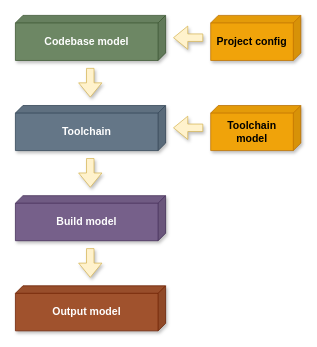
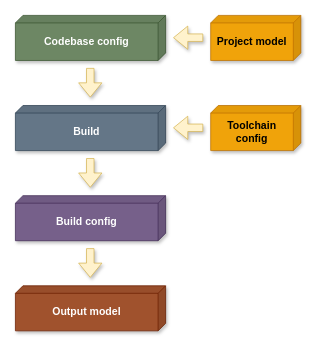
node "Codebase model": label "Codebase model" -> "Codebase config"
node "Project config": label "Project config" -> "Project model"
node "Toolchain": label "Toolchain" -> "Build"
node "Toolchain model": label "Toolchain model" -> "Toolchain config"
node "Build model": label "Build model" -> "Build config"
